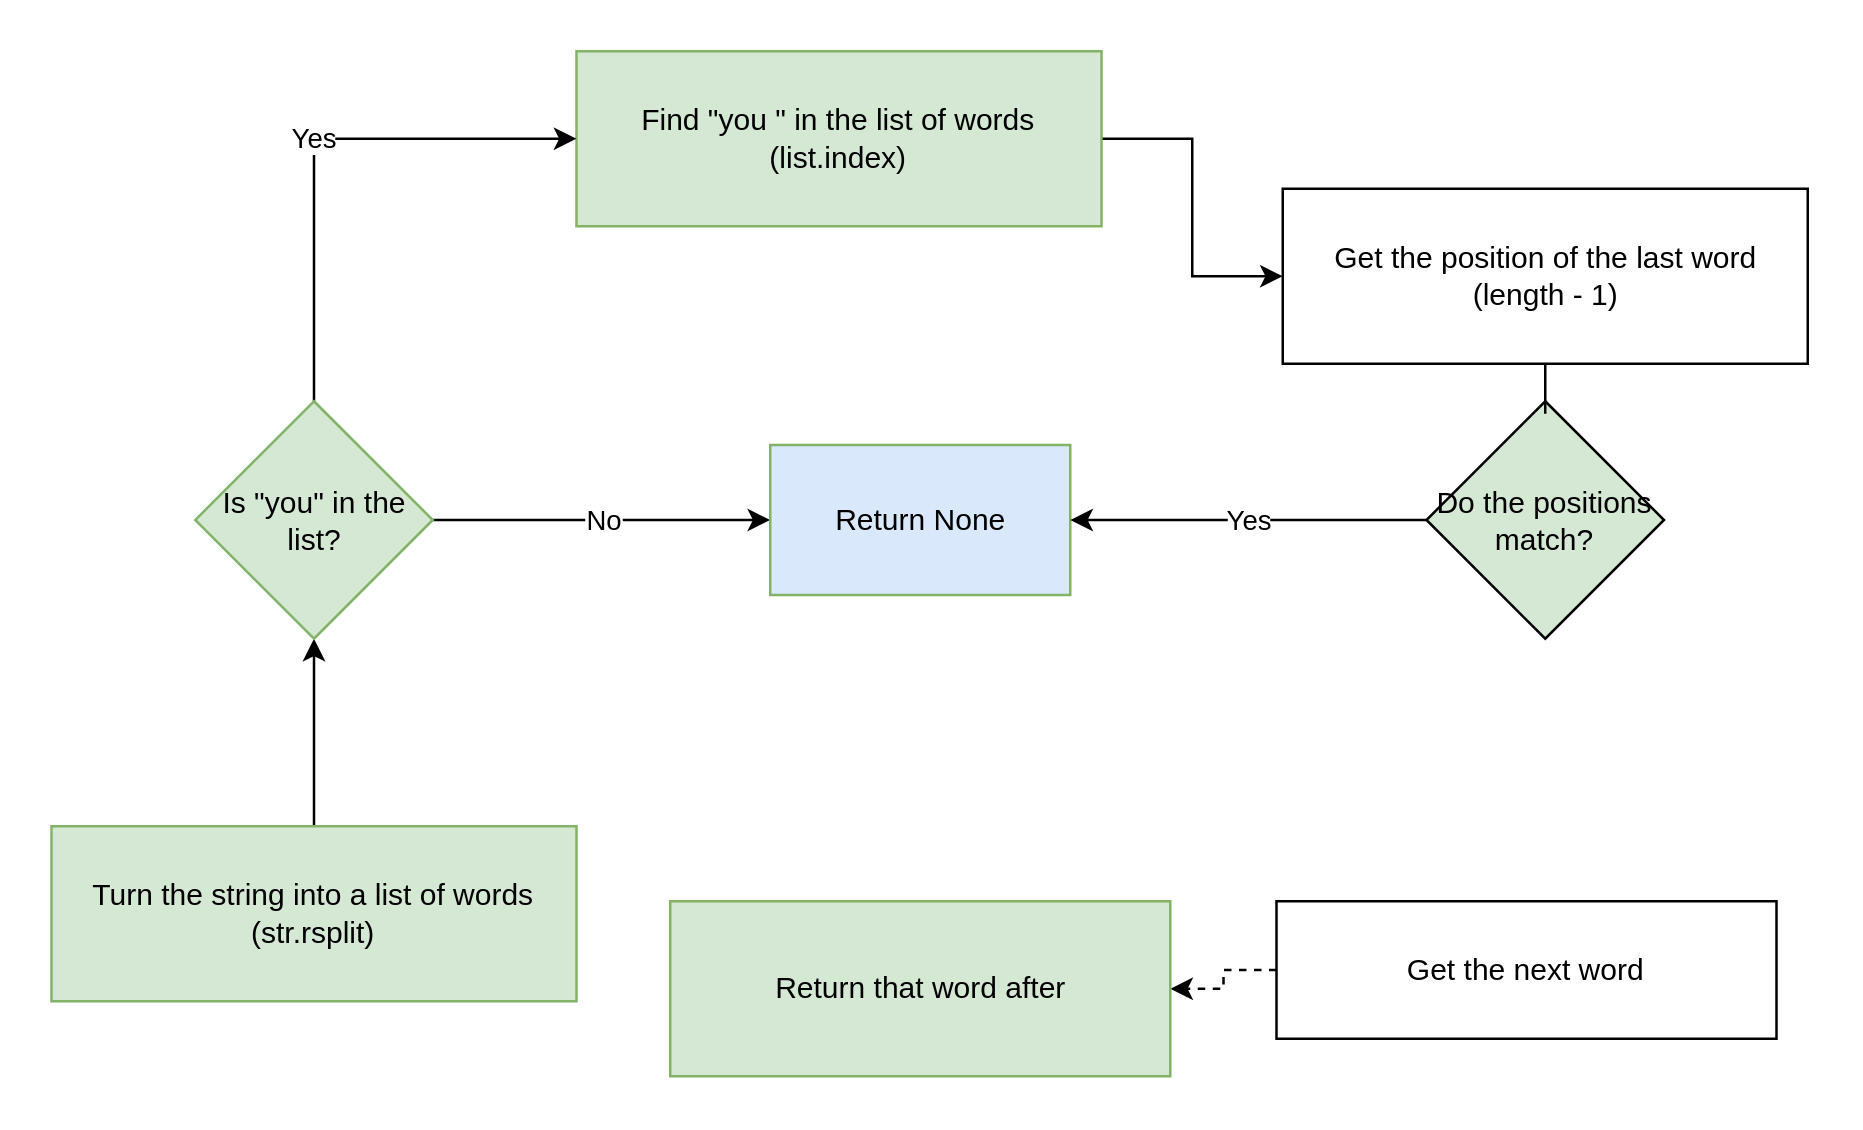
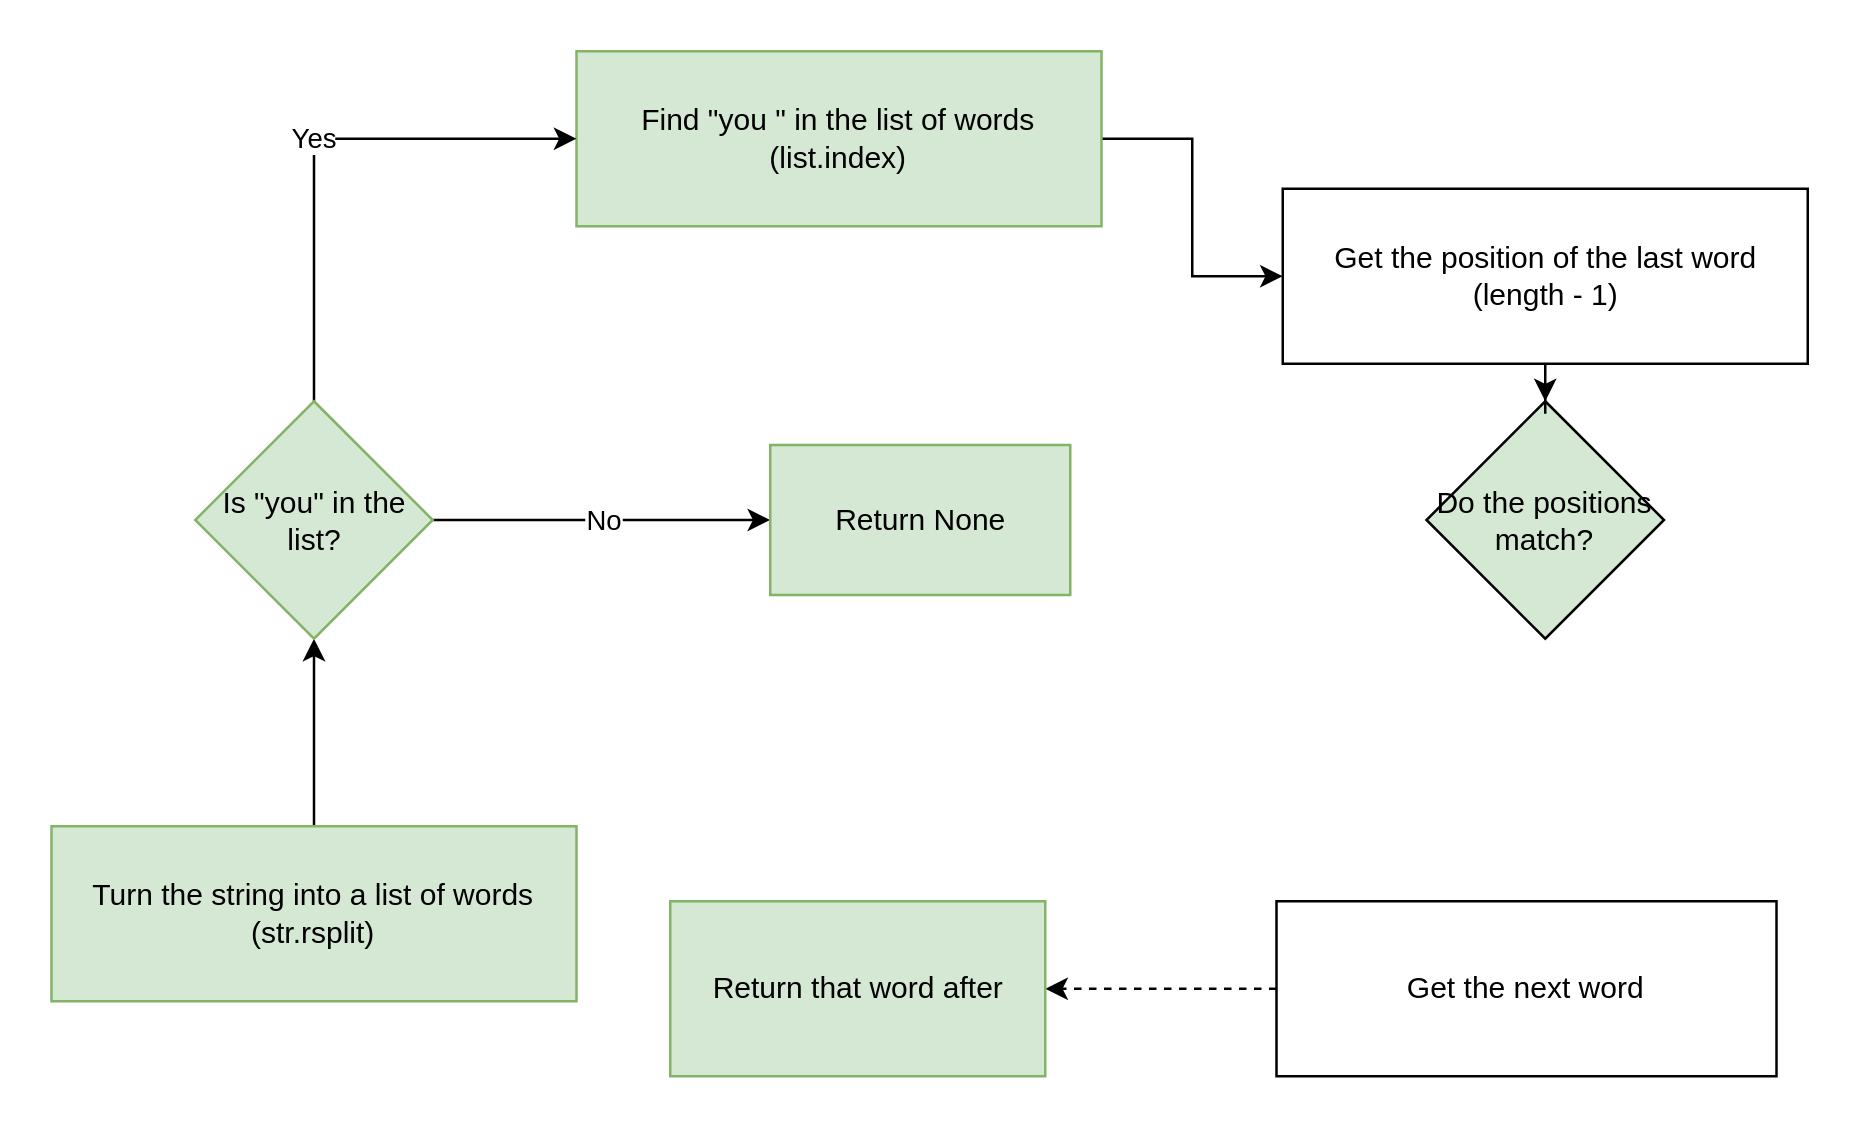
edge "Get the position of the last word (length - 1)" -- "Do the positions match?": arrowhead none -> classic
node "Return None": fillcolor #dae8fc -> #d5e8d4
edge "Do the positions match?" -> "Return None": removed, label "Yes"
node "Get the next word": size 500x138 -> 500x175
node "Return that word after": size 500x175 -> 375x175
